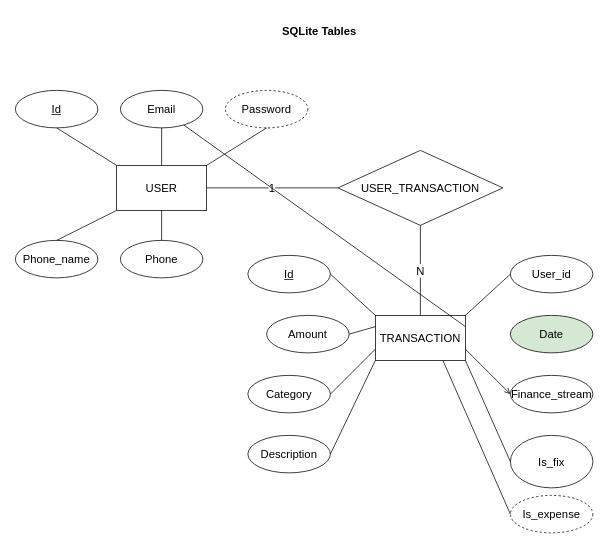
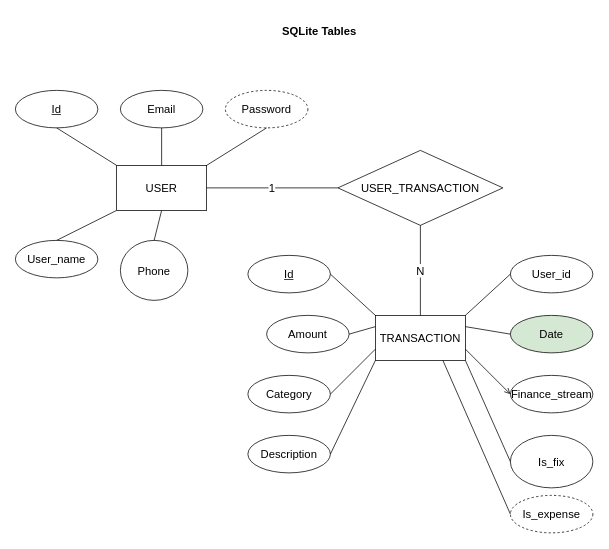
edge "Email" -- "TRANSACTION": now "Date" -- "TRANSACTION"
node "Phone_name": label "Phone_name" -> "User_name"
node "Phone": size 83x38 -> 68x60
